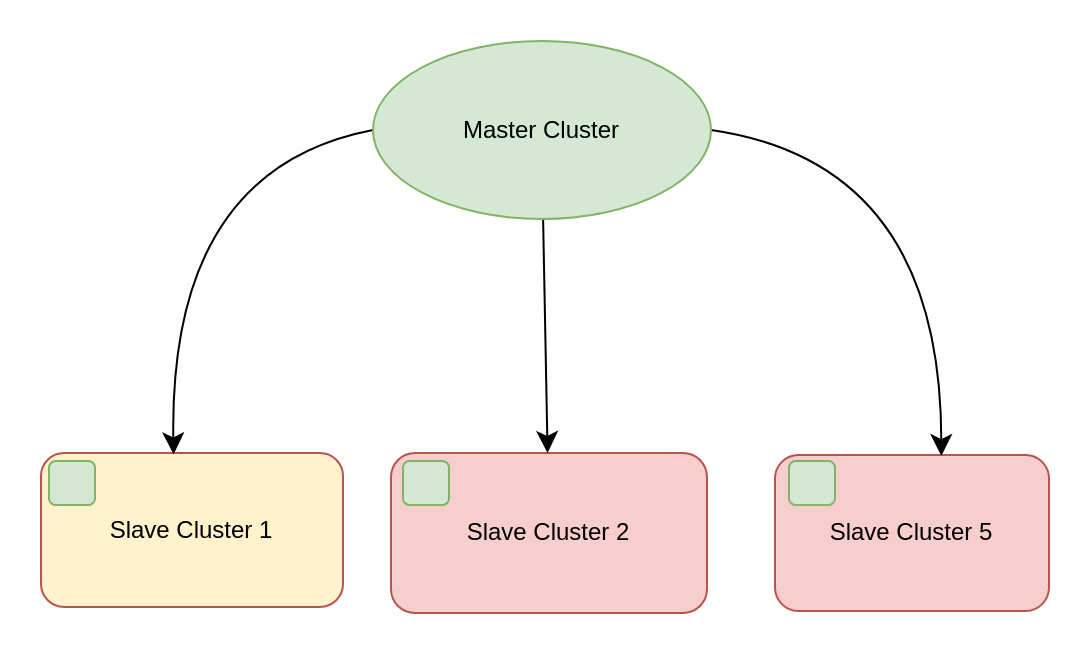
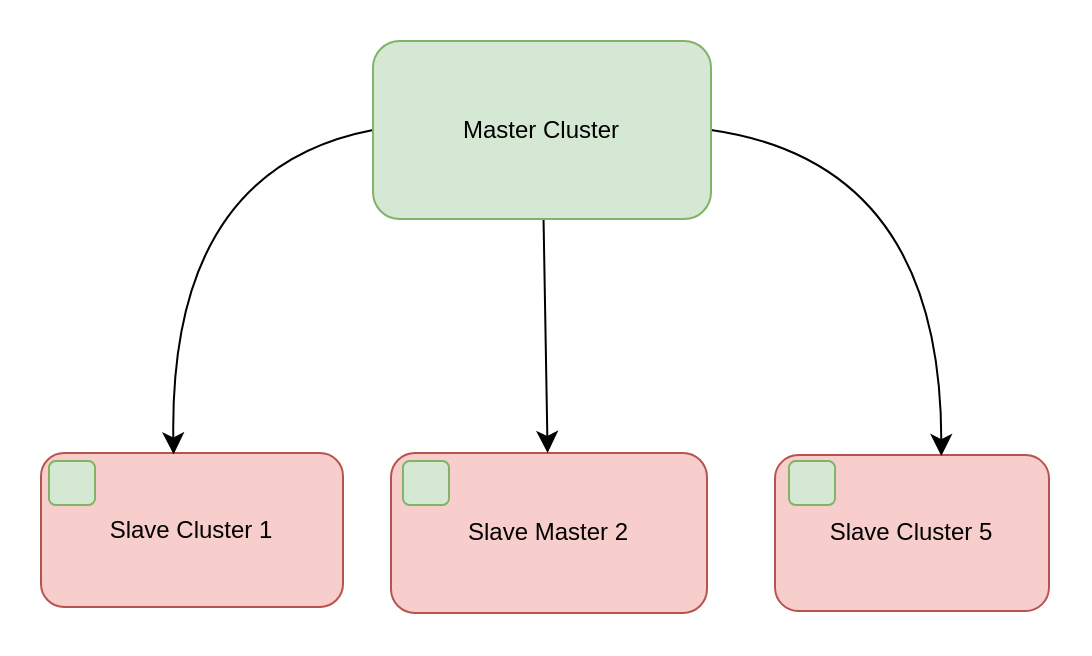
node "Master Cluster": shape ellipse -> rounded rectangle
node "Slave Cluster 1": fillcolor #fff2cc -> #f8cecc
node "Slave Cluster 2": label "Slave Cluster 2" -> "Slave Master 2"
